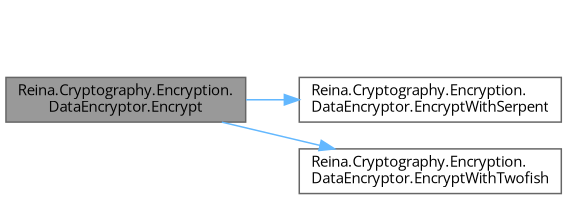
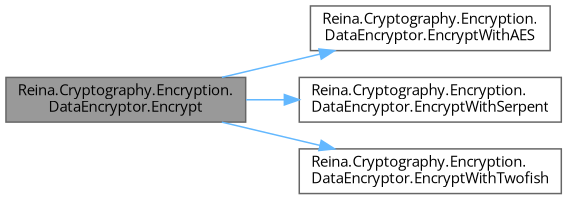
node "Reina.Cryptography.Encryption. DataEncryptor.EncryptWithAES": added
